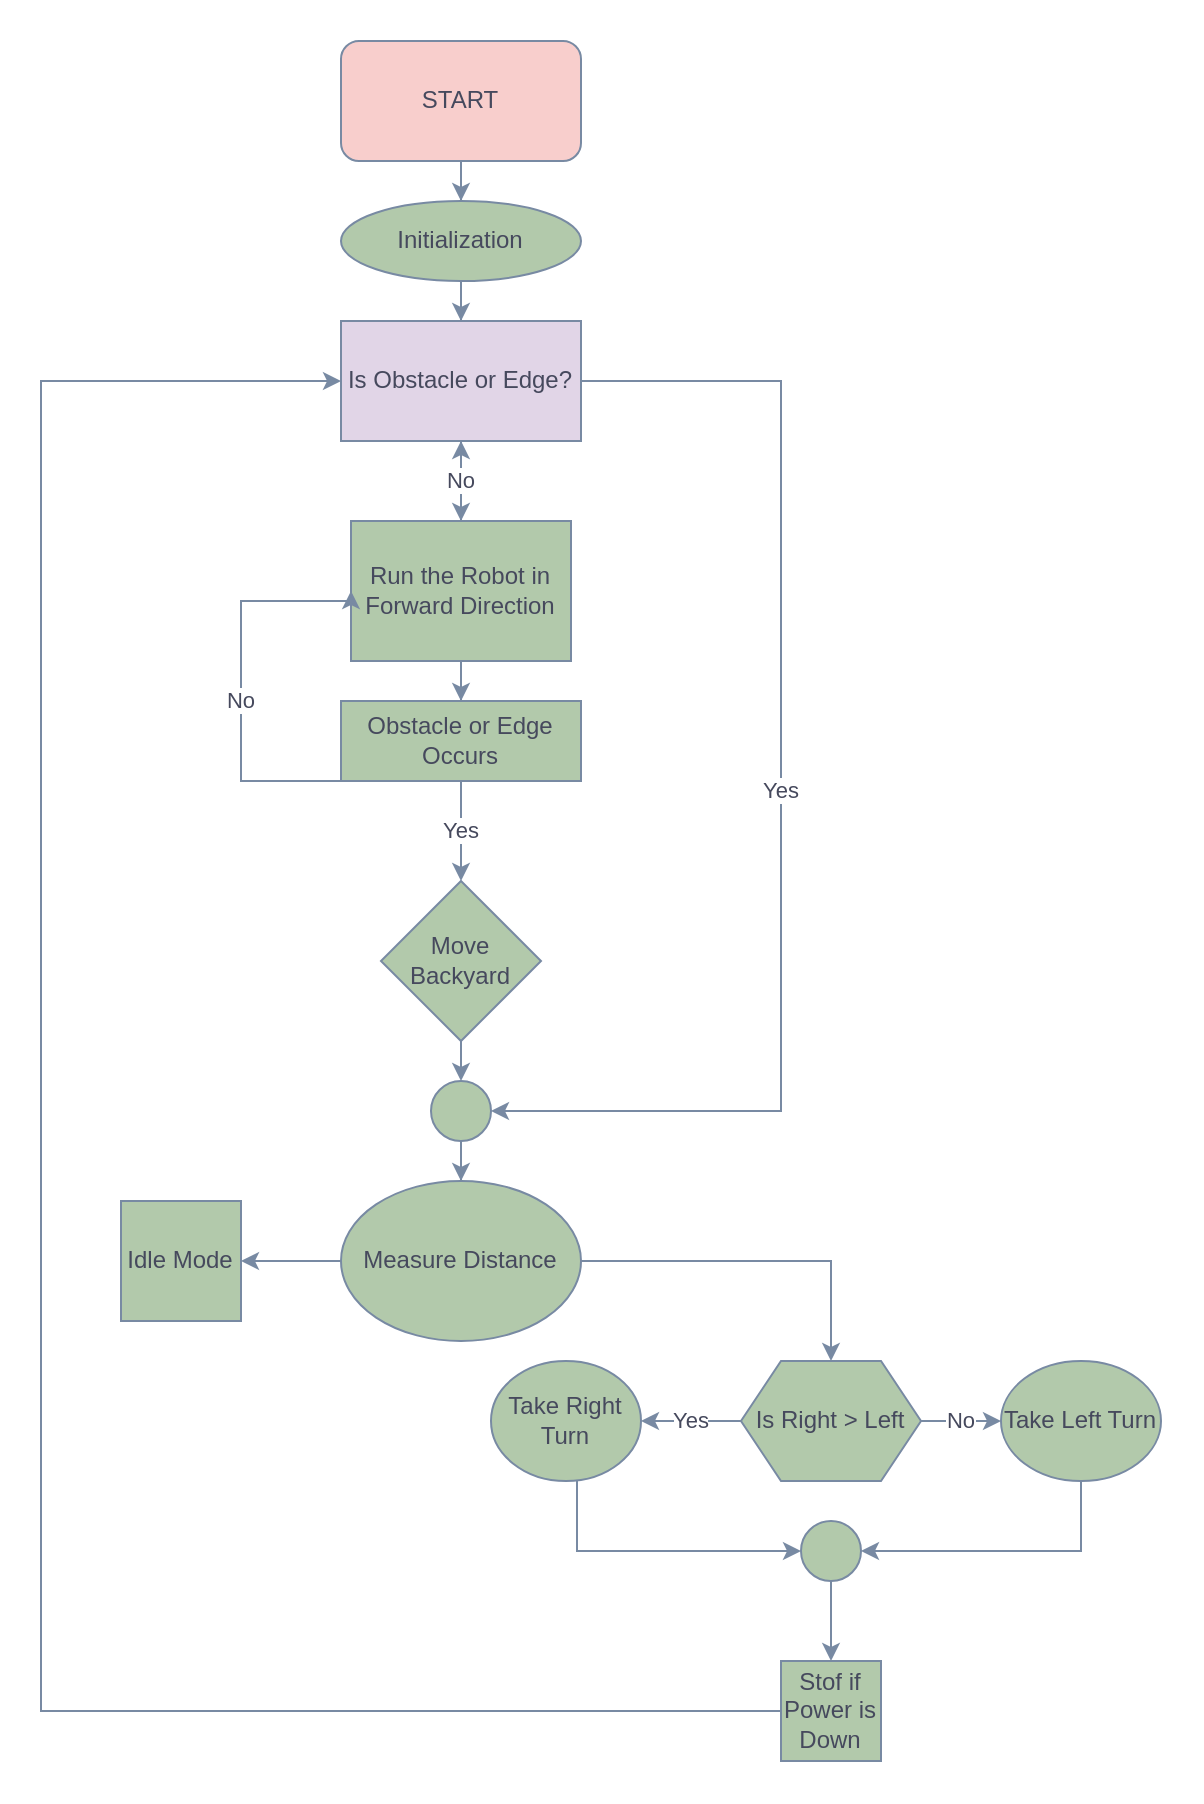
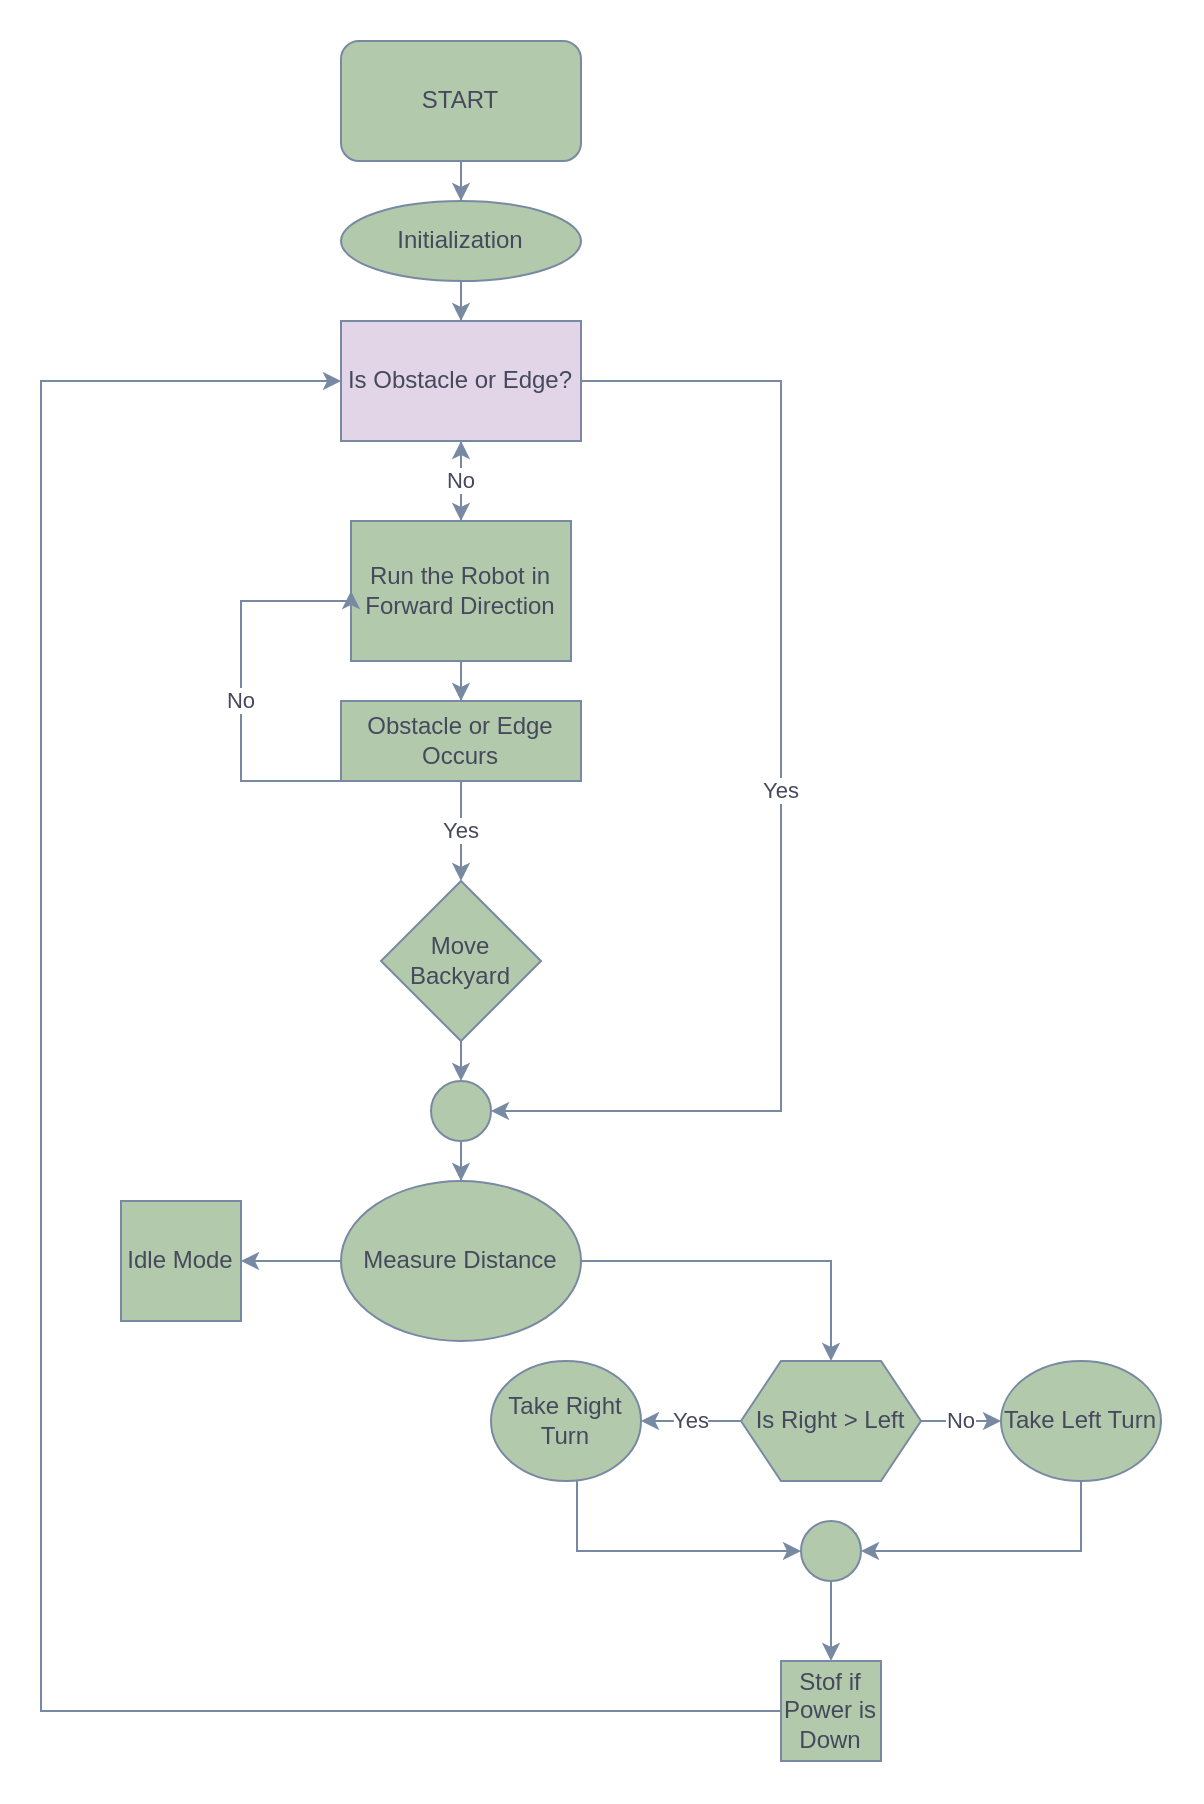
node "START": fillcolor #f8cecc -> #b2c9ab
